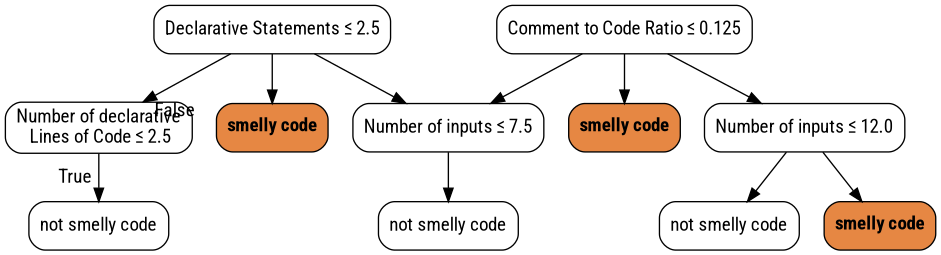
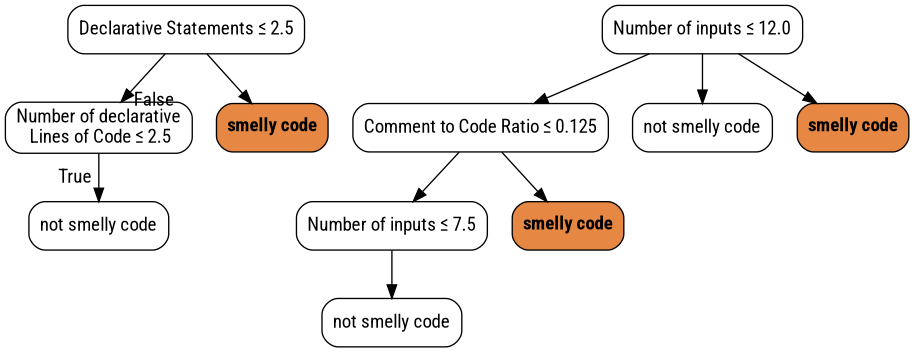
edge "Declarative Statements ≤ 2.5" -> "Number of inputs ≤ 7.5": removed
edge "Comment to Code Ratio ≤ 0.125" -> "Number of inputs ≤ 12.0": reversed
